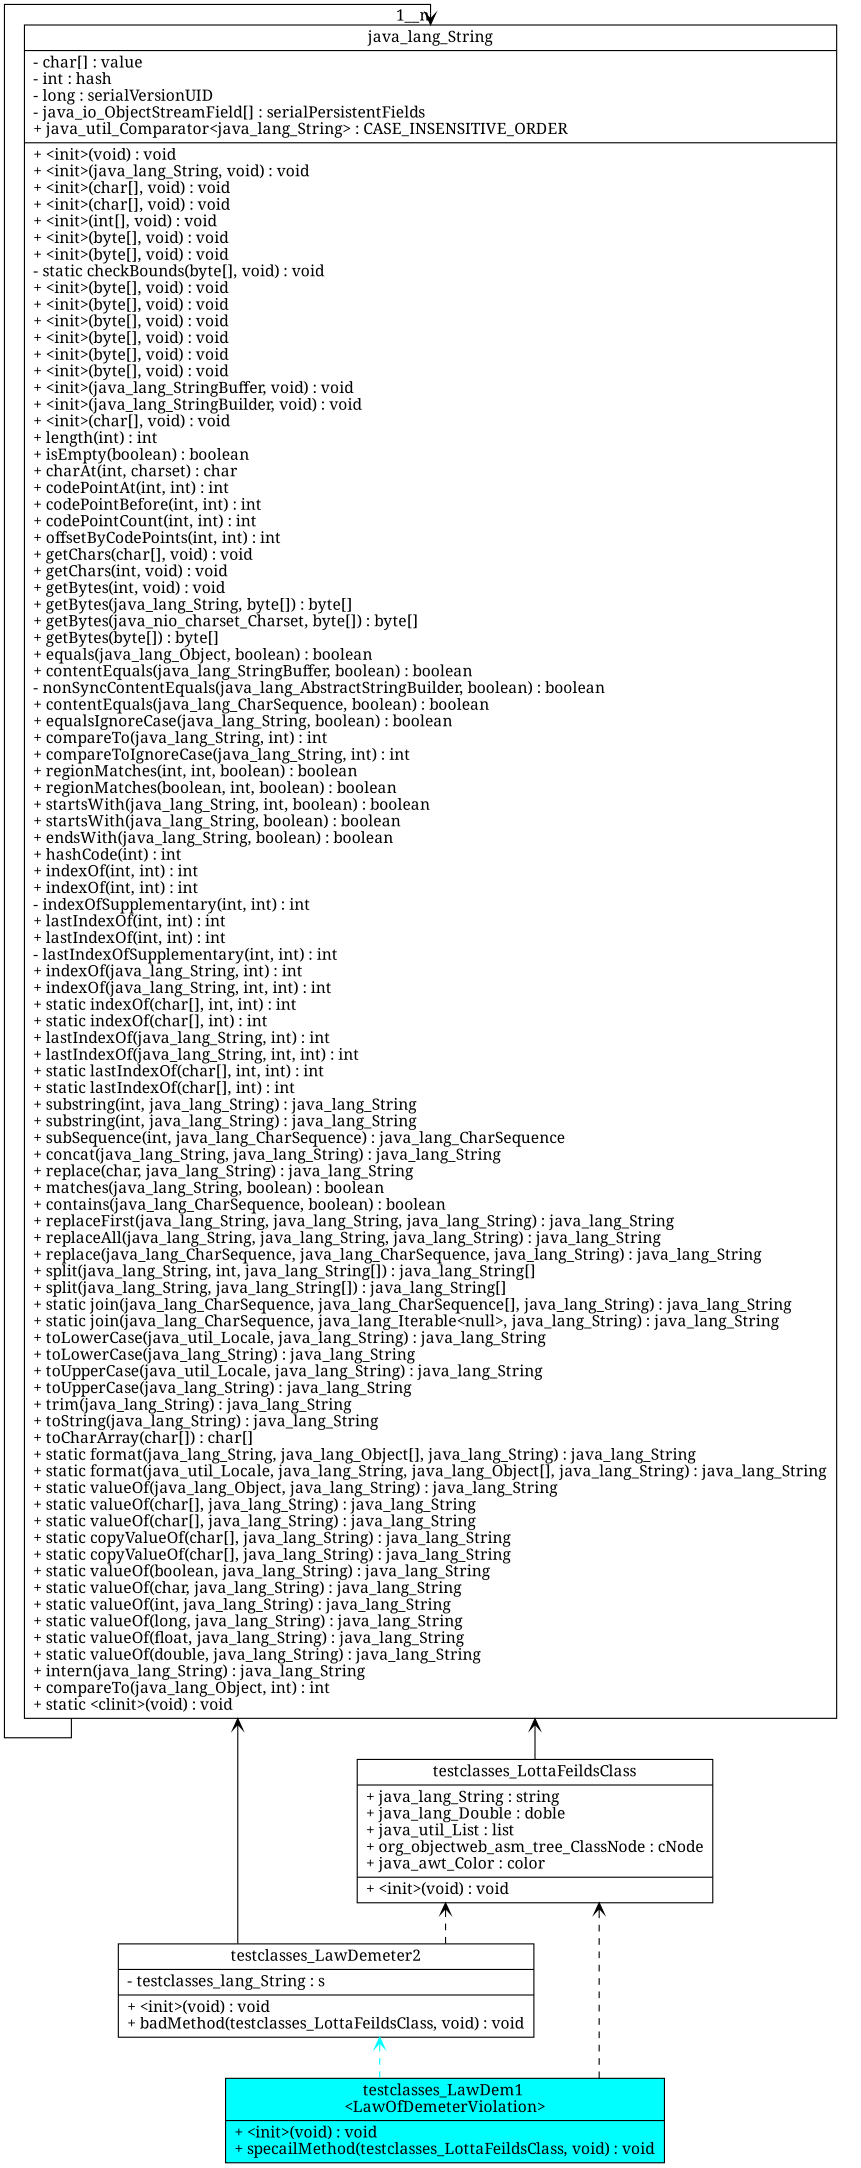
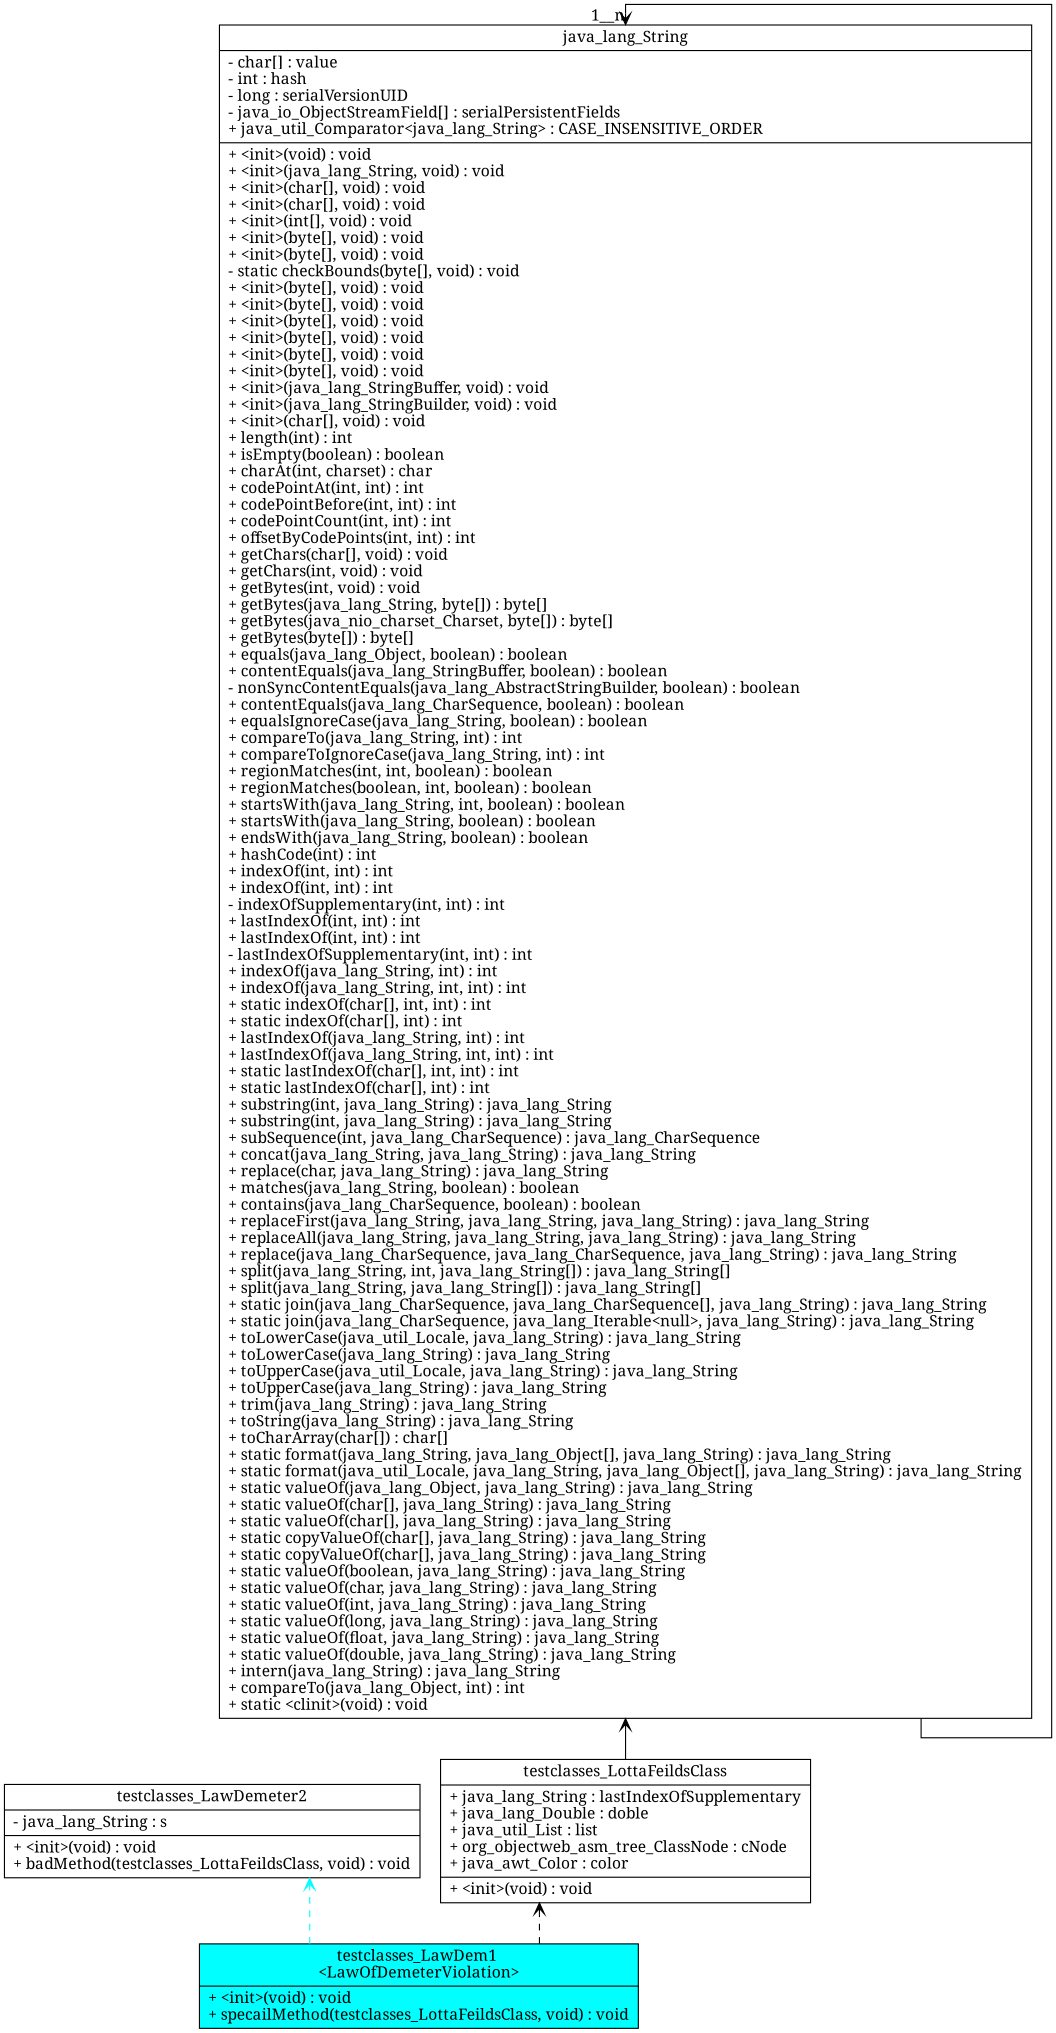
node "testclasses_LottaFeildsClass": text "+ java_lang_String : string" -> "+ java_lang_String : lastIndexOfSupplementary"
edge "testclasses_LawDemeter2" -> "java_lang_String": removed
edge "testclasses_LawDemeter2" -> "testclasses_LottaFeildsClass": removed
node "testclasses_LawDemeter2": text "- testclasses_lang_String : s" -> "- java_lang_String : s"
